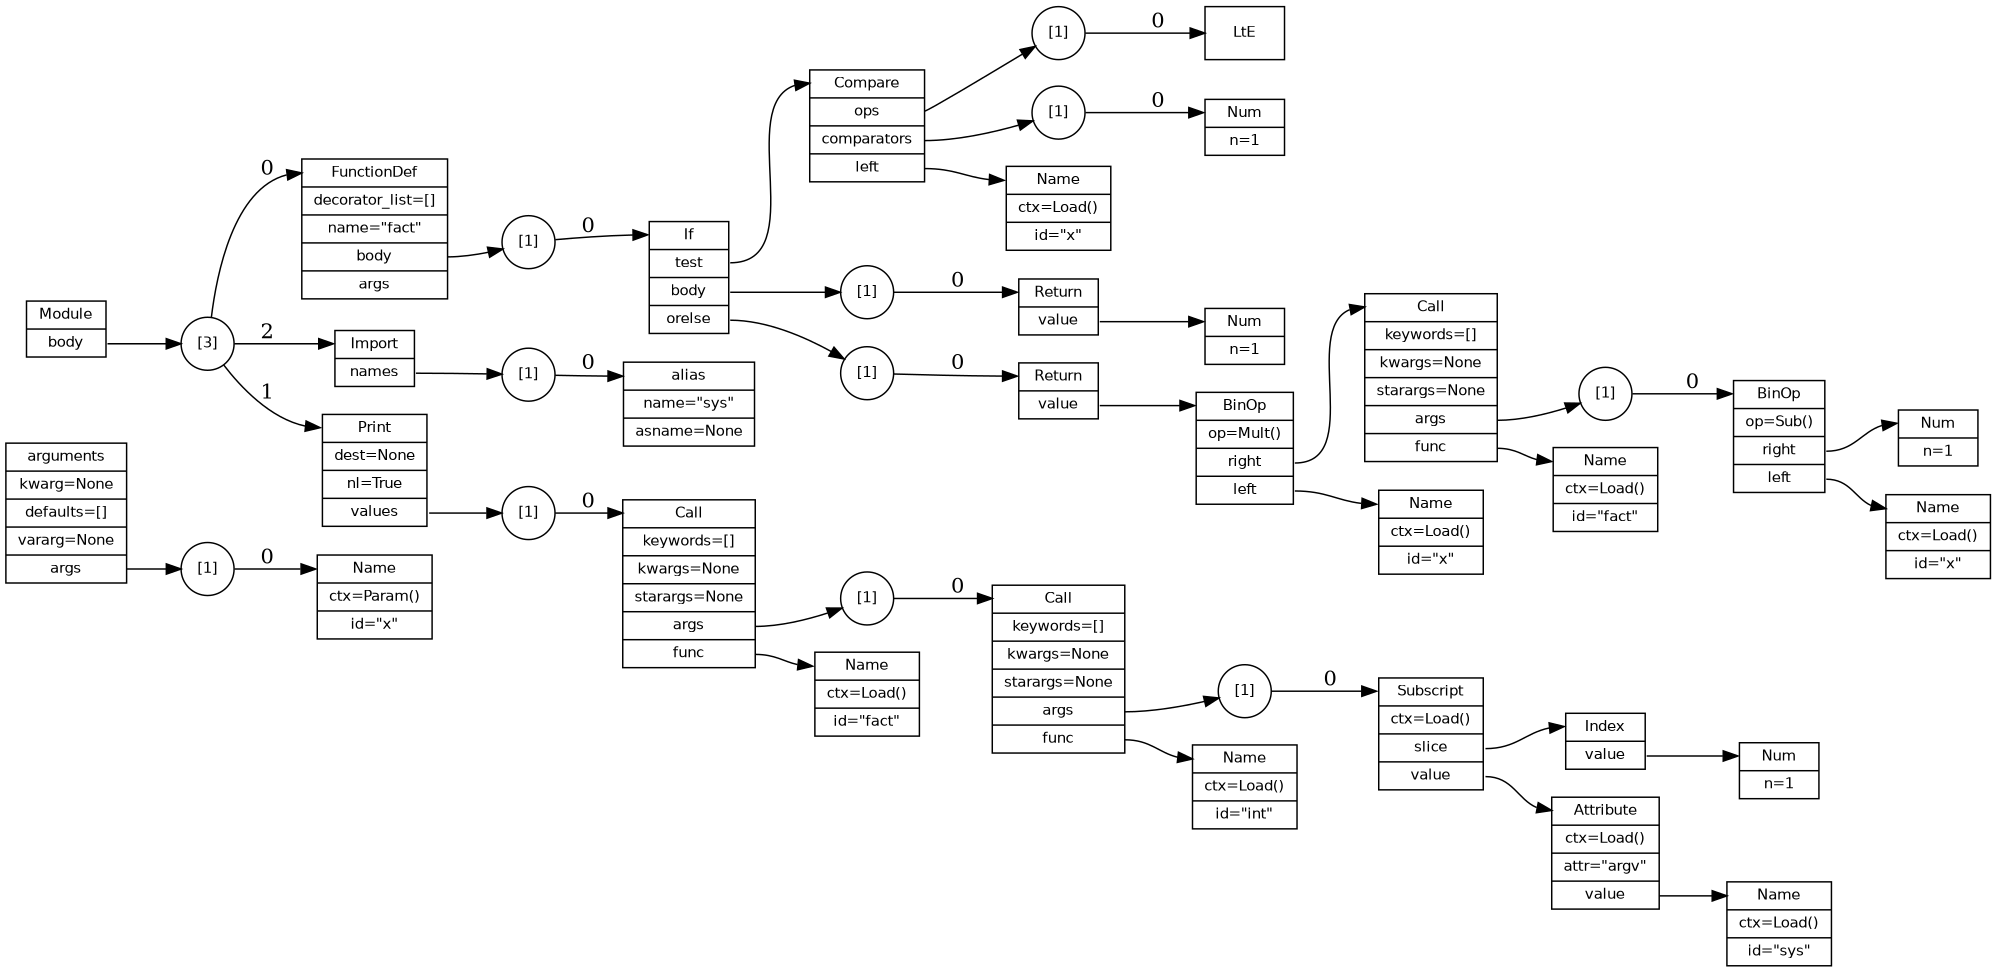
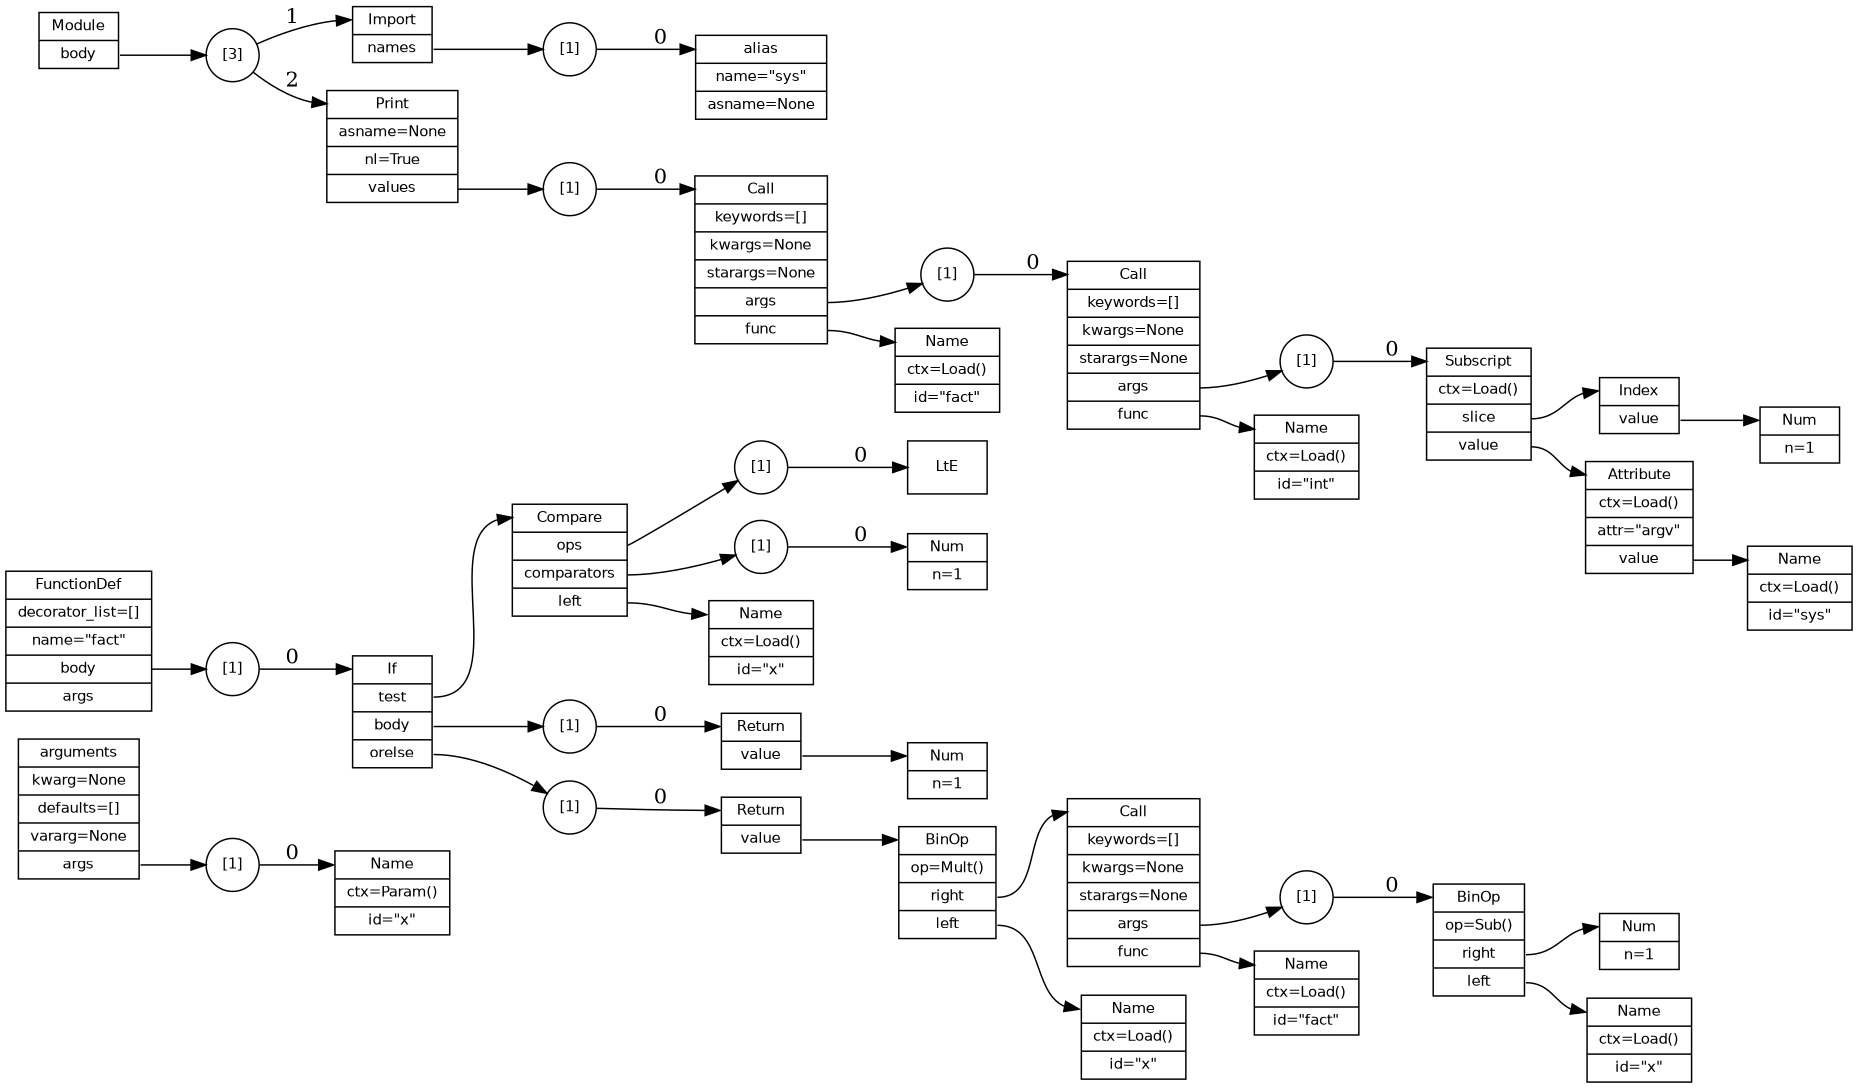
edge "[3]" -> "FunctionDef": removed, label "0"
edge "[3]" -> "Import": label "2" -> "1"
edge "[3]" -> "Print": label "1" -> "2"
node "Print": text "dest=None" -> "asname=None"
